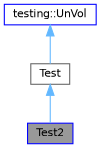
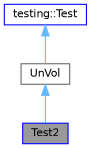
node "testing::UnVol": label "testing::UnVol" -> "testing::Test"
node "Test": label "Test" -> "UnVol"
